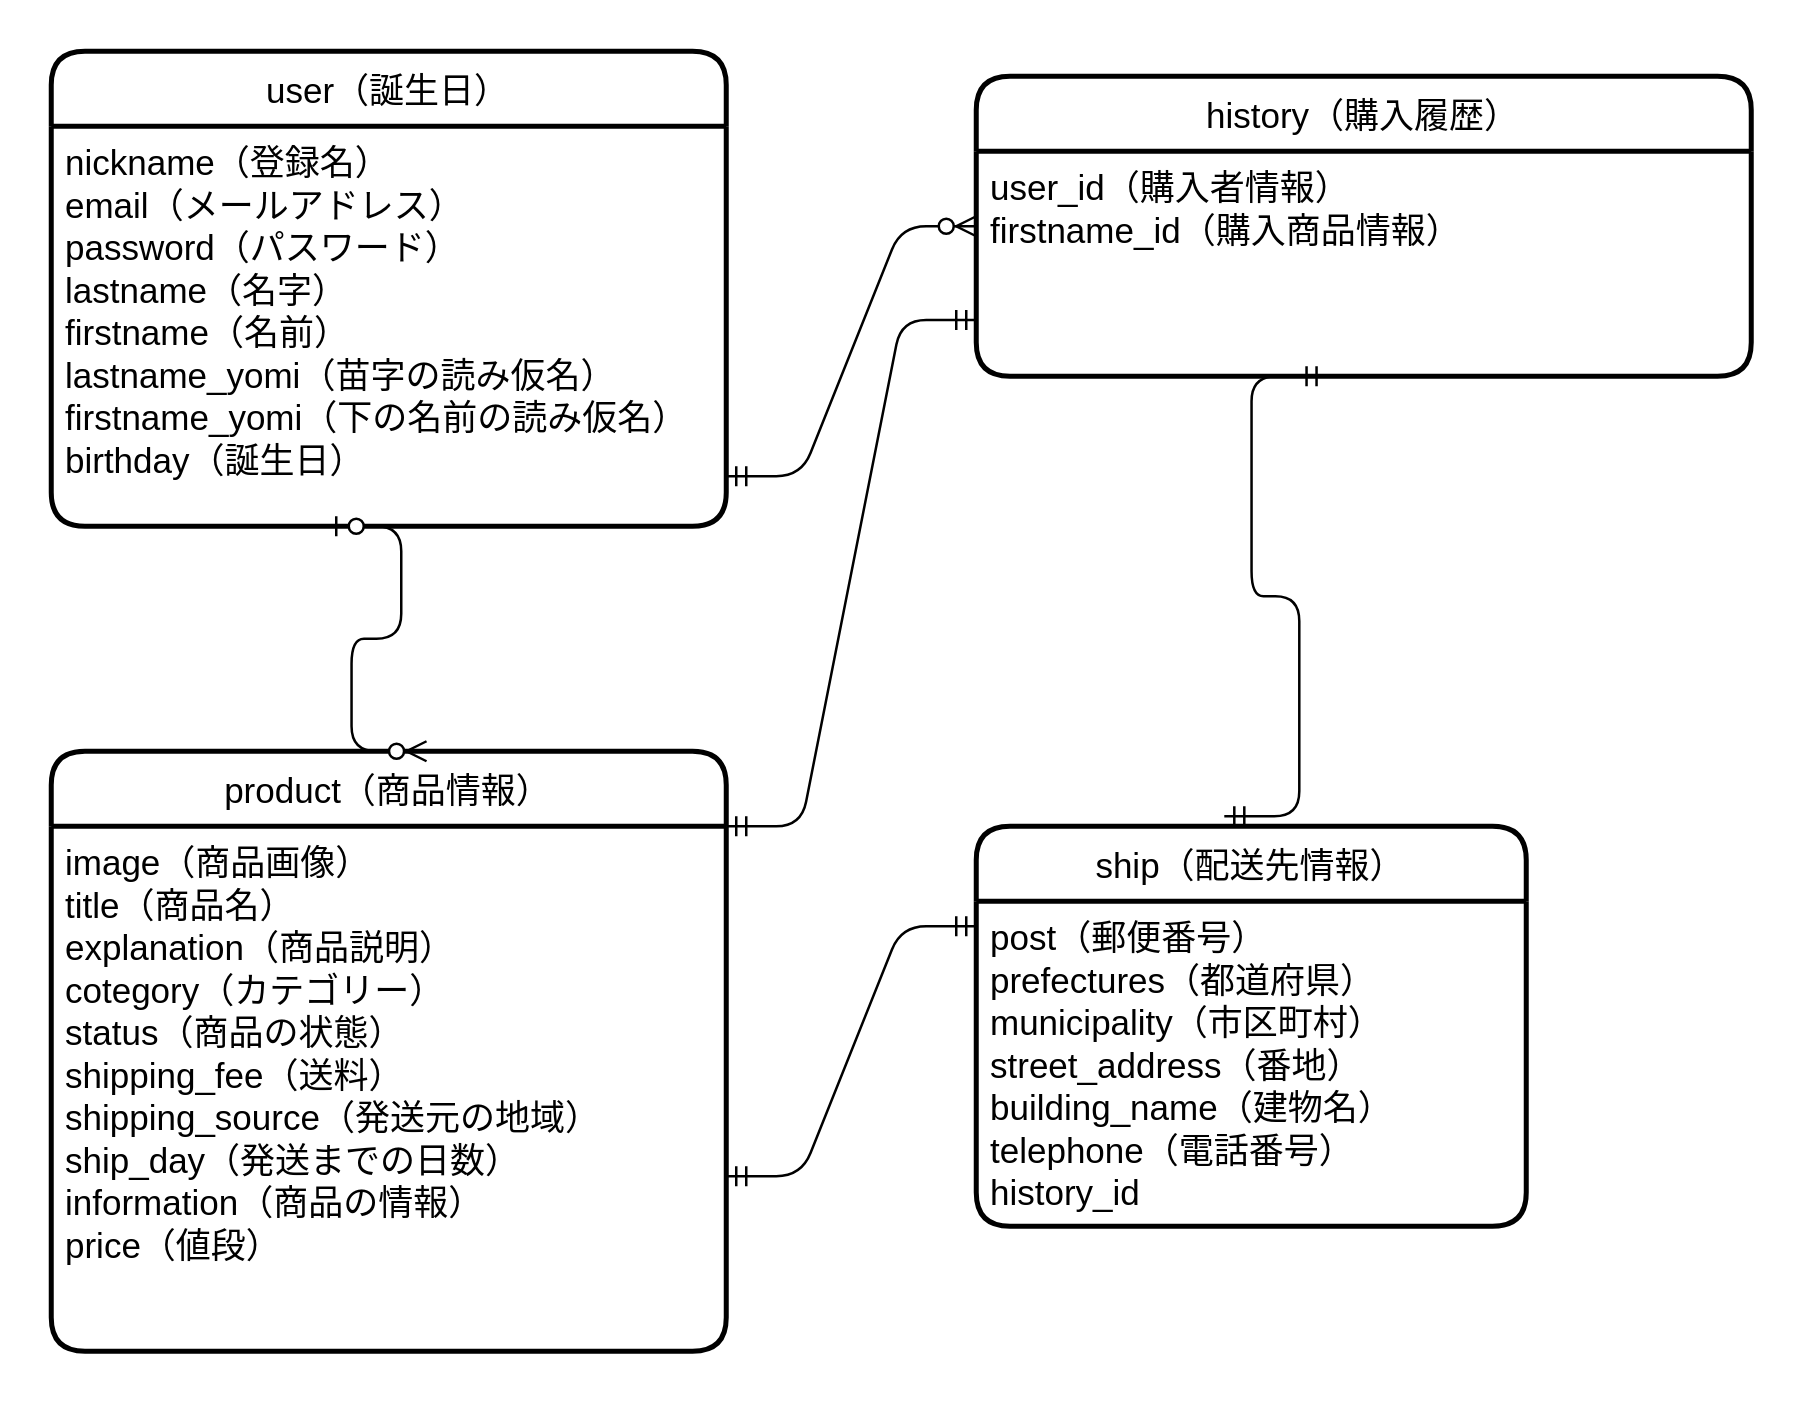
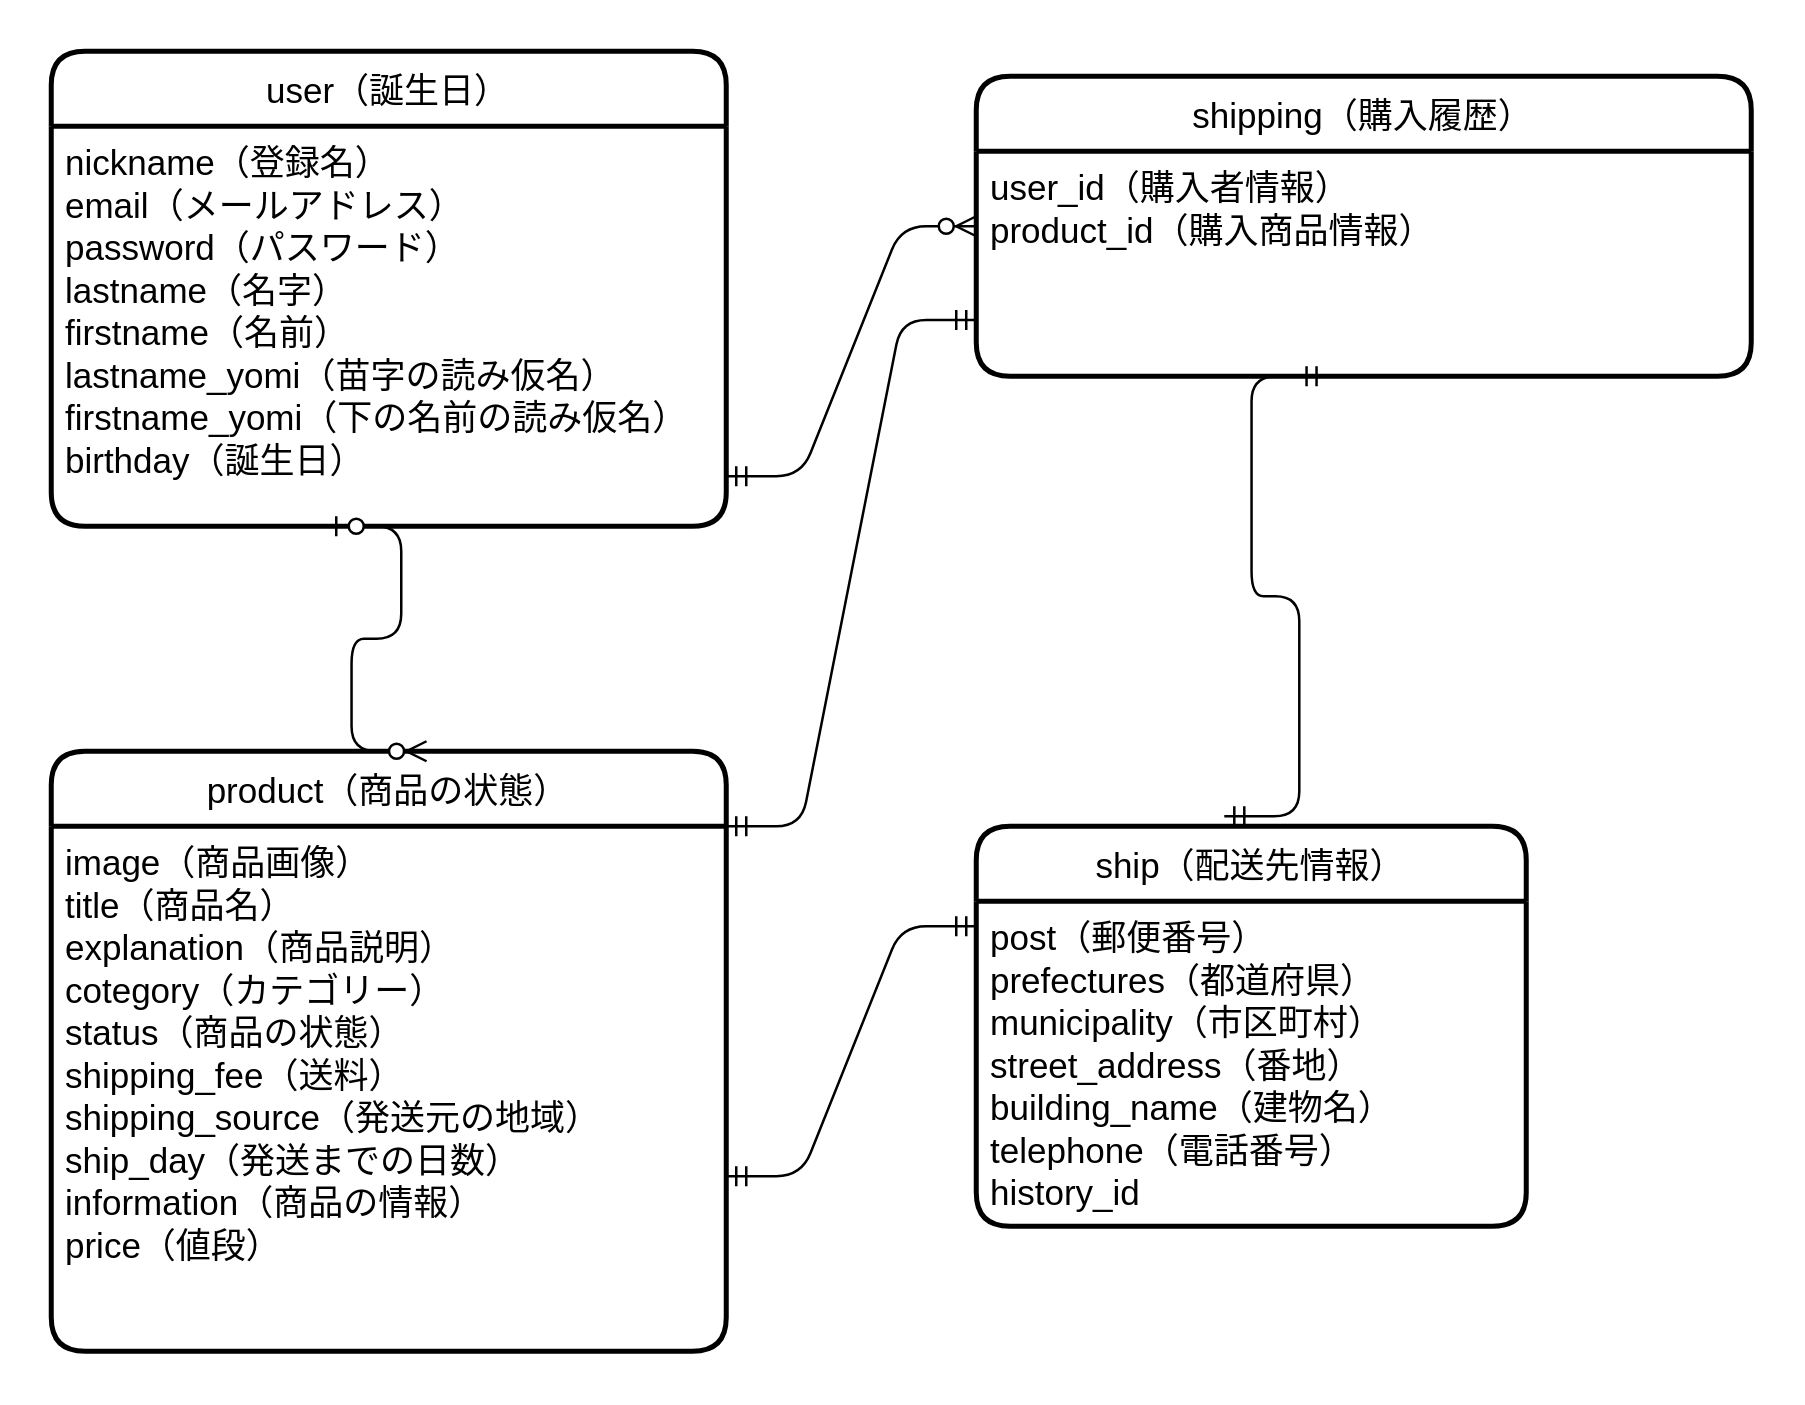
node "history（購入履歴）": label "history（購入履歴）" -> "shipping（購入履歴）"
node "user_id（購入者情報） firstname_id（購入商品情報）": label "user_id（購入者情報） firstname_id（購入商品情報）" -> "user_id（購入者情報） product_id（購入商品情報）"
node "product（商品情報）": label "product（商品情報）" -> "product（商品の状態）"
